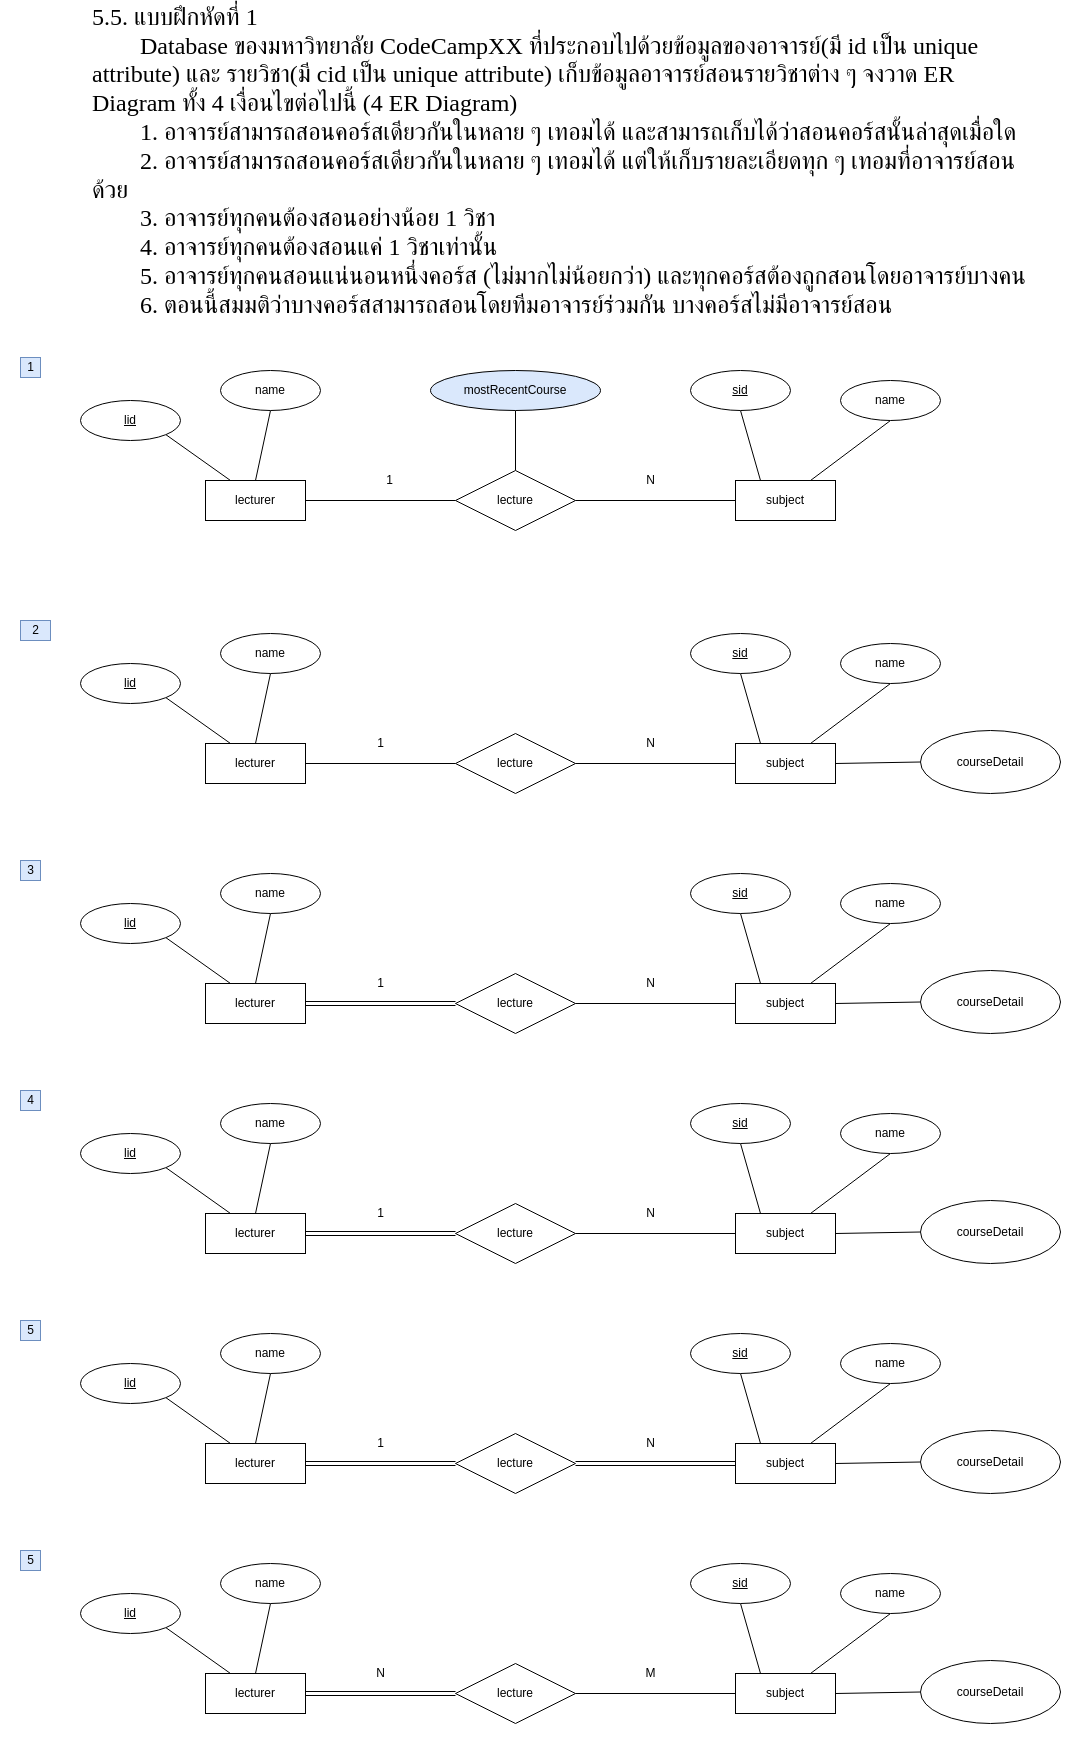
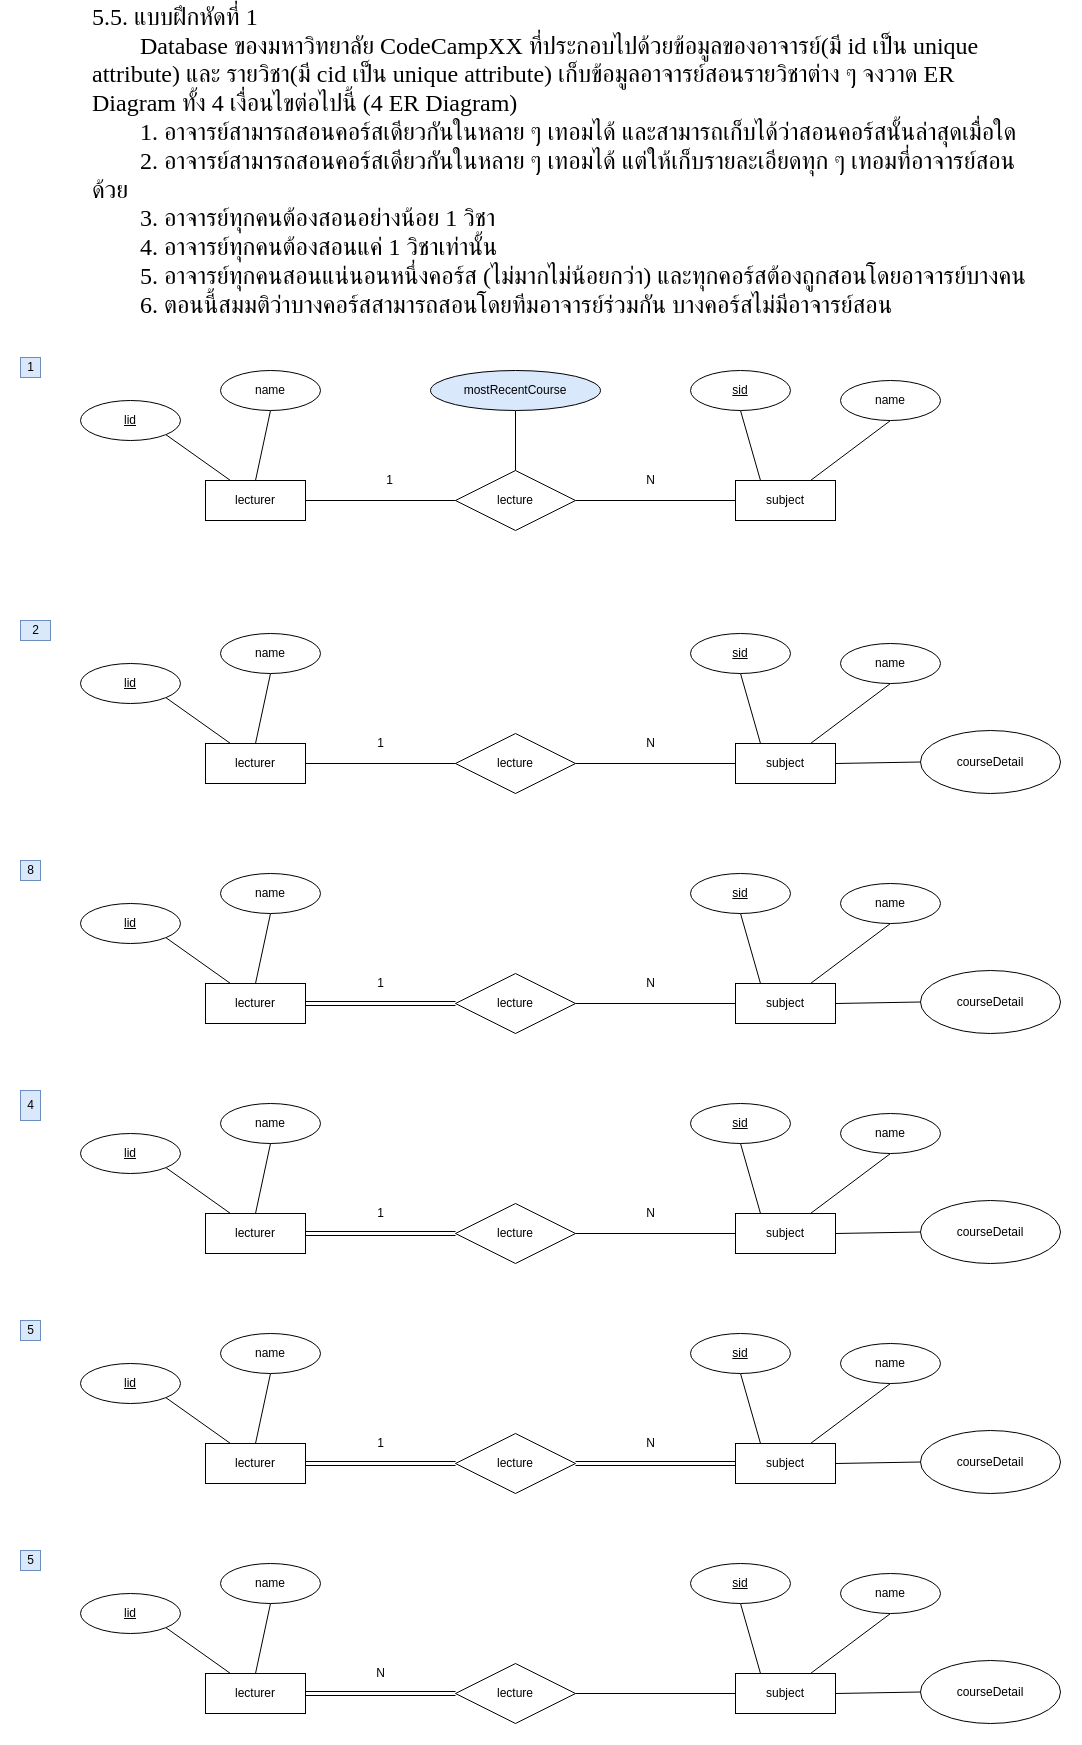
node "3": label "3" -> "8"
node "4": size 20x20 -> 20x30
node "M": removed
